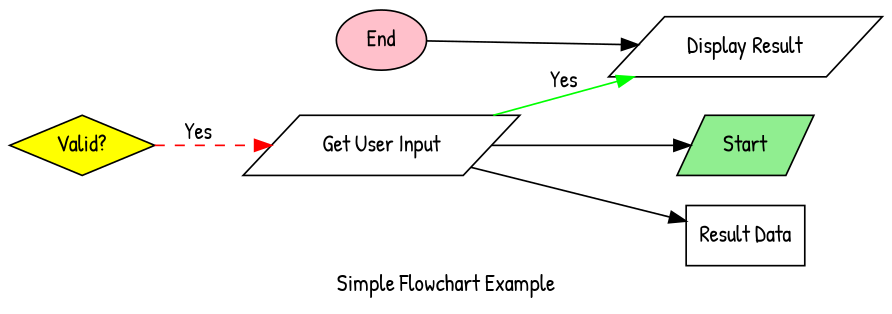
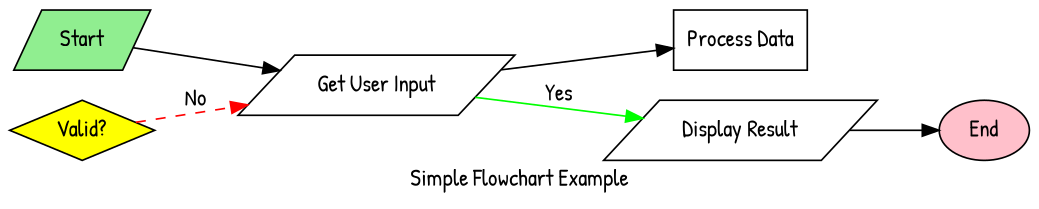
edge "End" -> "Display Result": reversed
edge "Valid?" -> "Get User Input": label "Yes" -> "No"
edge "Get User Input" -> "Start": reversed
node "Result Data": label "Result Data" -> "Process Data"
